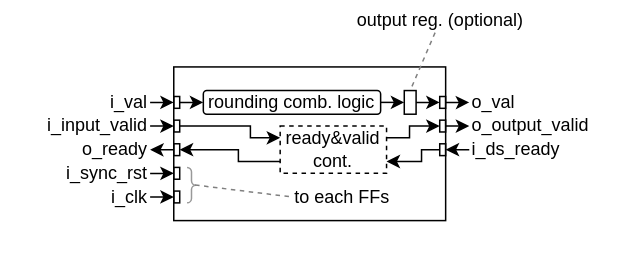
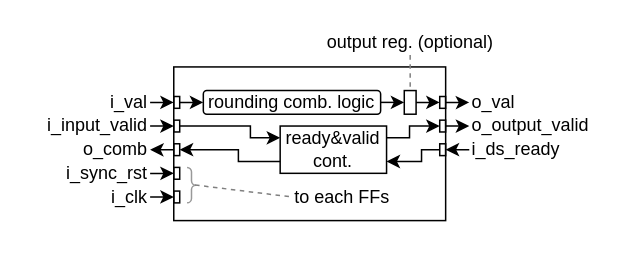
node "output reg. (optional)": moved (440, 21) -> (410, 43)
node "o_ready": label "o_ready" -> "o_comb"
node "ready&valid cont.": style dashed -> solid
